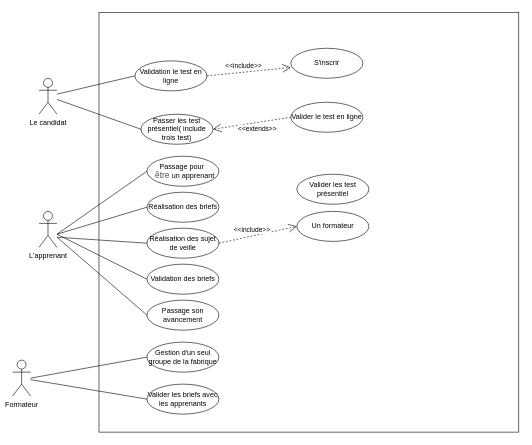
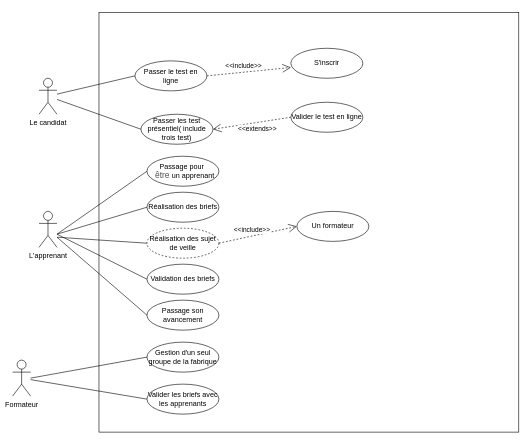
node "Validation le test en ligne": label "Validation le test en ligne" -> "Passer le test en ligne"
node "Valider les test présentiel": removed
node "Réalisation des sujet de veille": style solid -> dashed
